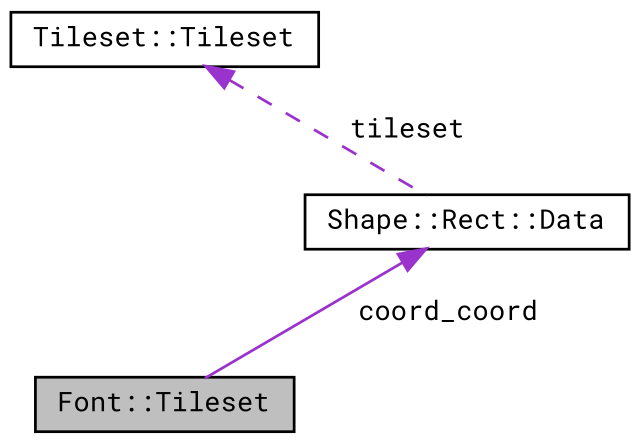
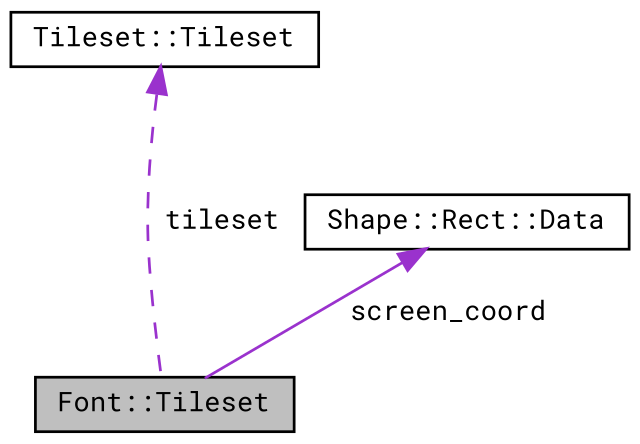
edge "Shape::Rect::Data" -> "Tileset::Tileset": now "Font::Tileset" -> "Tileset::Tileset"
edge "Font::Tileset" -> "Shape::Rect::Data": label " coord_coord" -> " screen_coord"
